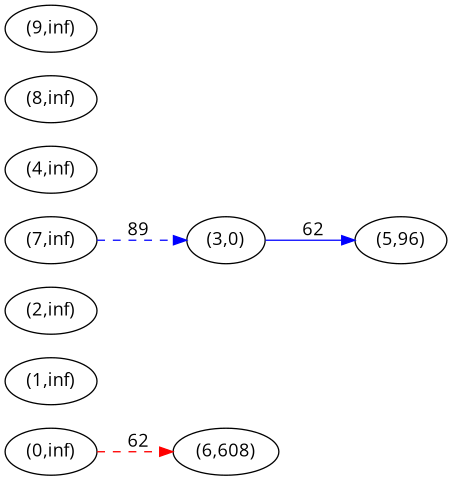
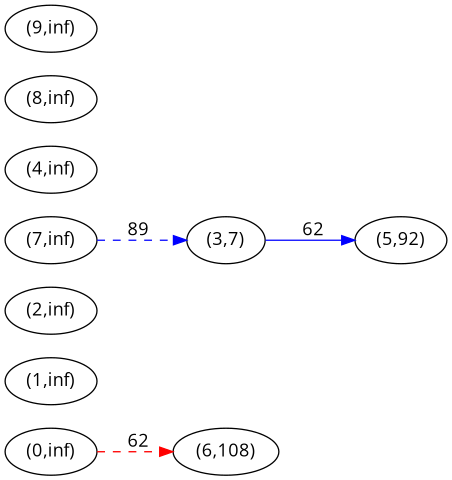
node "(3,0)": label "(3,0)" -> "(3,7)"
node "(5,96)": label "(5,96)" -> "(5,92)"
node "(6,608)": label "(6,608)" -> "(6,108)"
